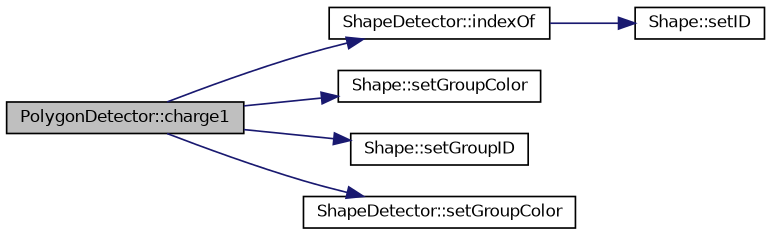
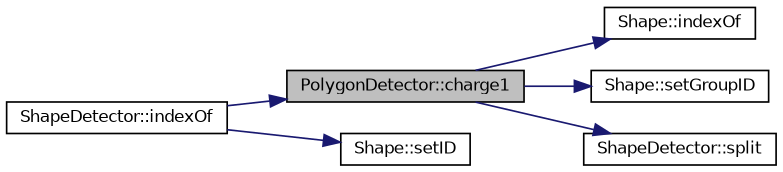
edge "PolygonDetector::charge1" -> "ShapeDetector::indexOf": reversed
node "Shape::setGroupColor": label "Shape::setGroupColor" -> "Shape::indexOf"
node "ShapeDetector::setGroupColor": label "ShapeDetector::setGroupColor" -> "ShapeDetector::split"
